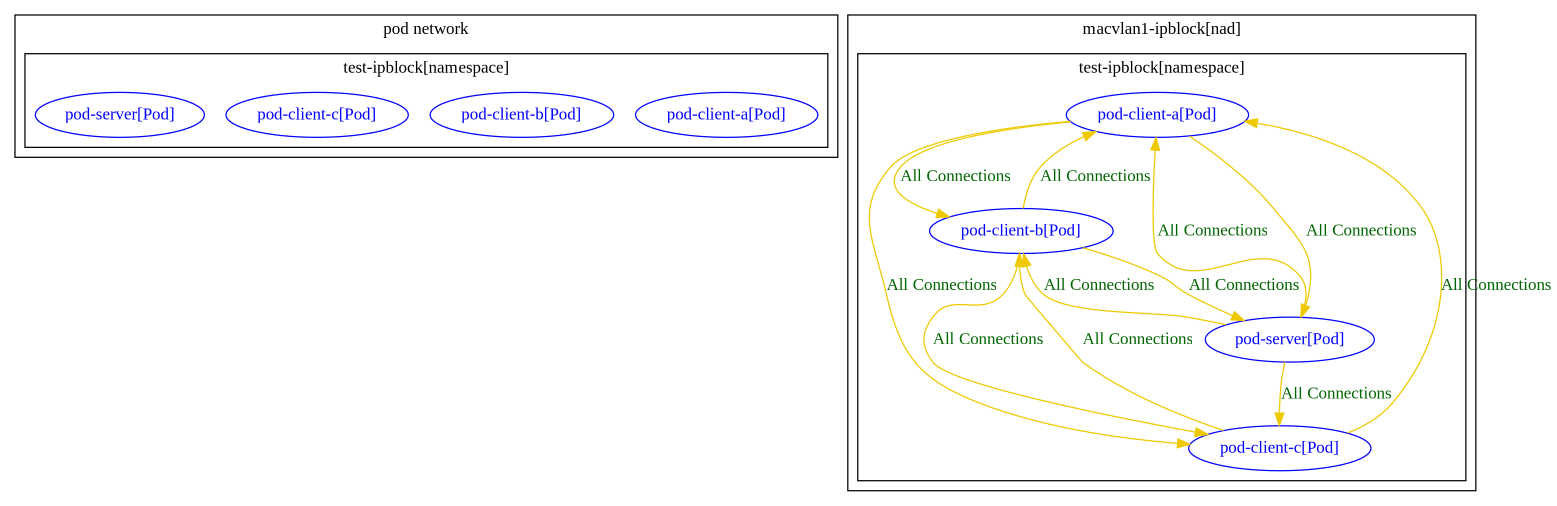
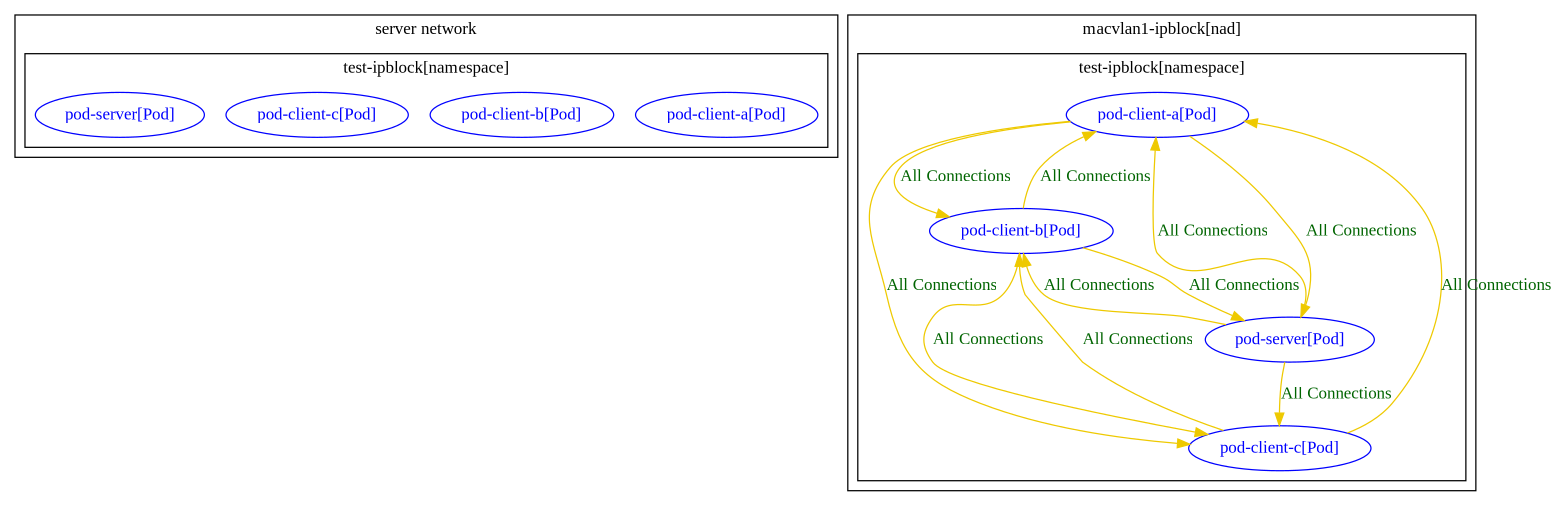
cluster "pod network": label "pod network" -> "server network"
